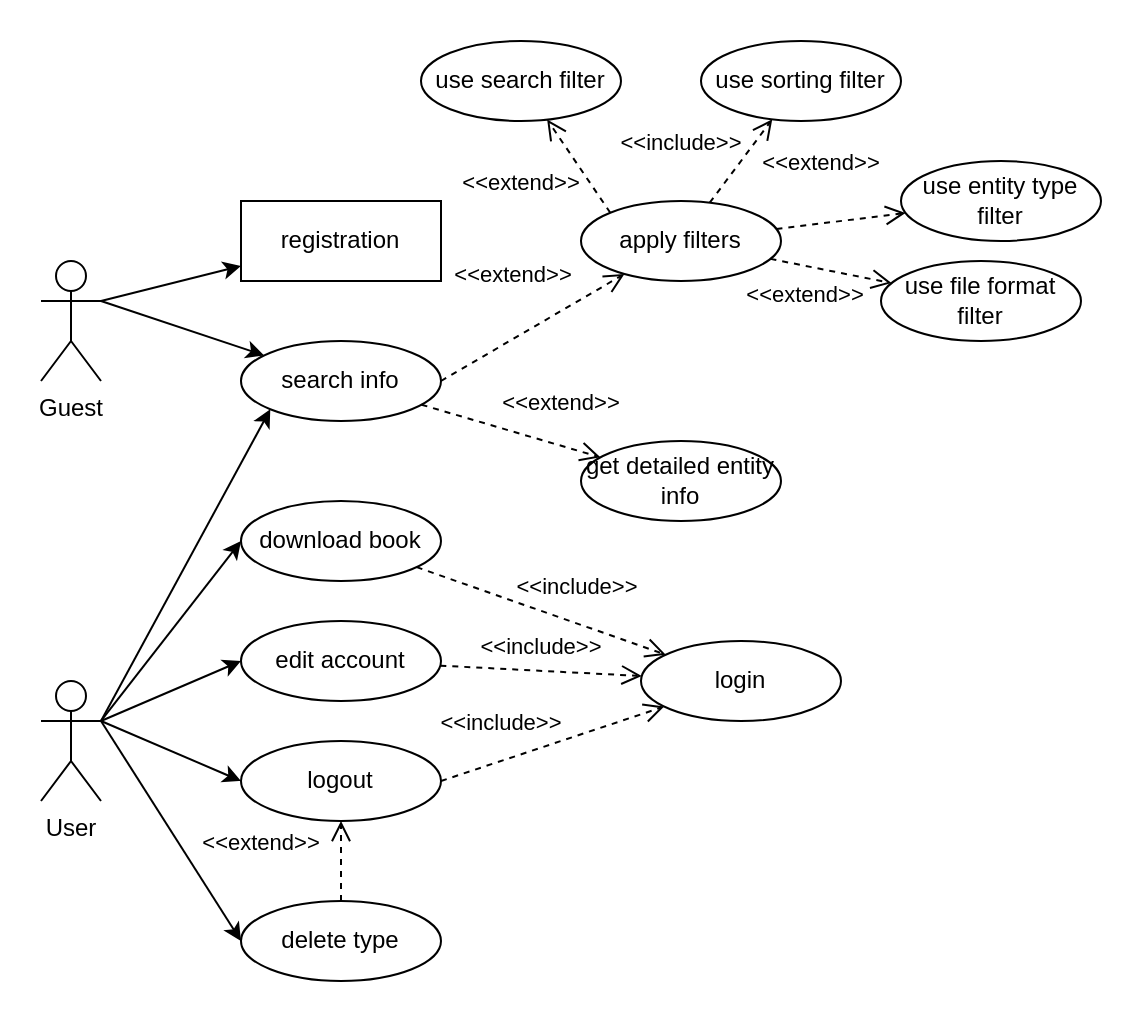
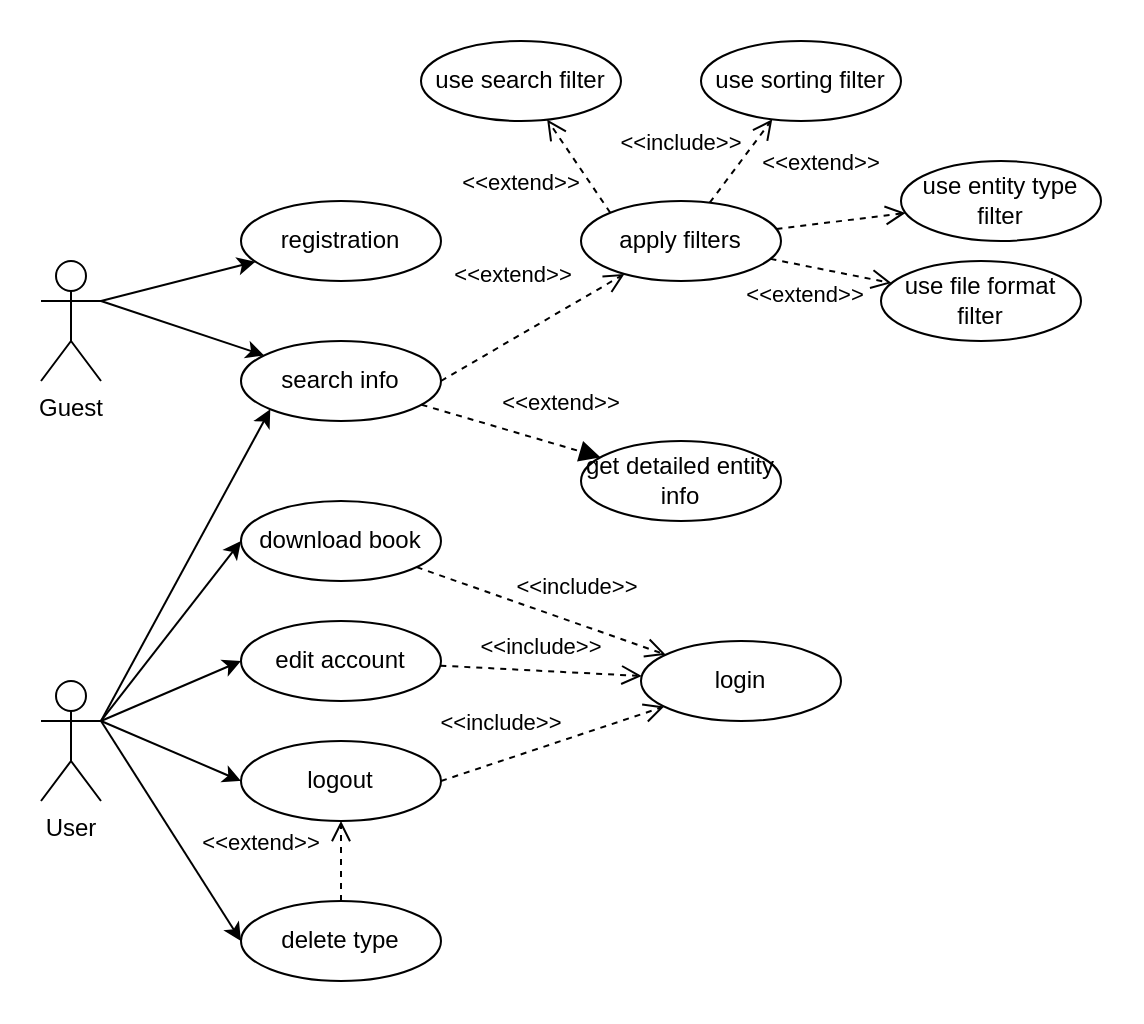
node "registration": shape rectangle -> ellipse
edge "search info" -> "get detailed entity info": arrowhead open -> block
